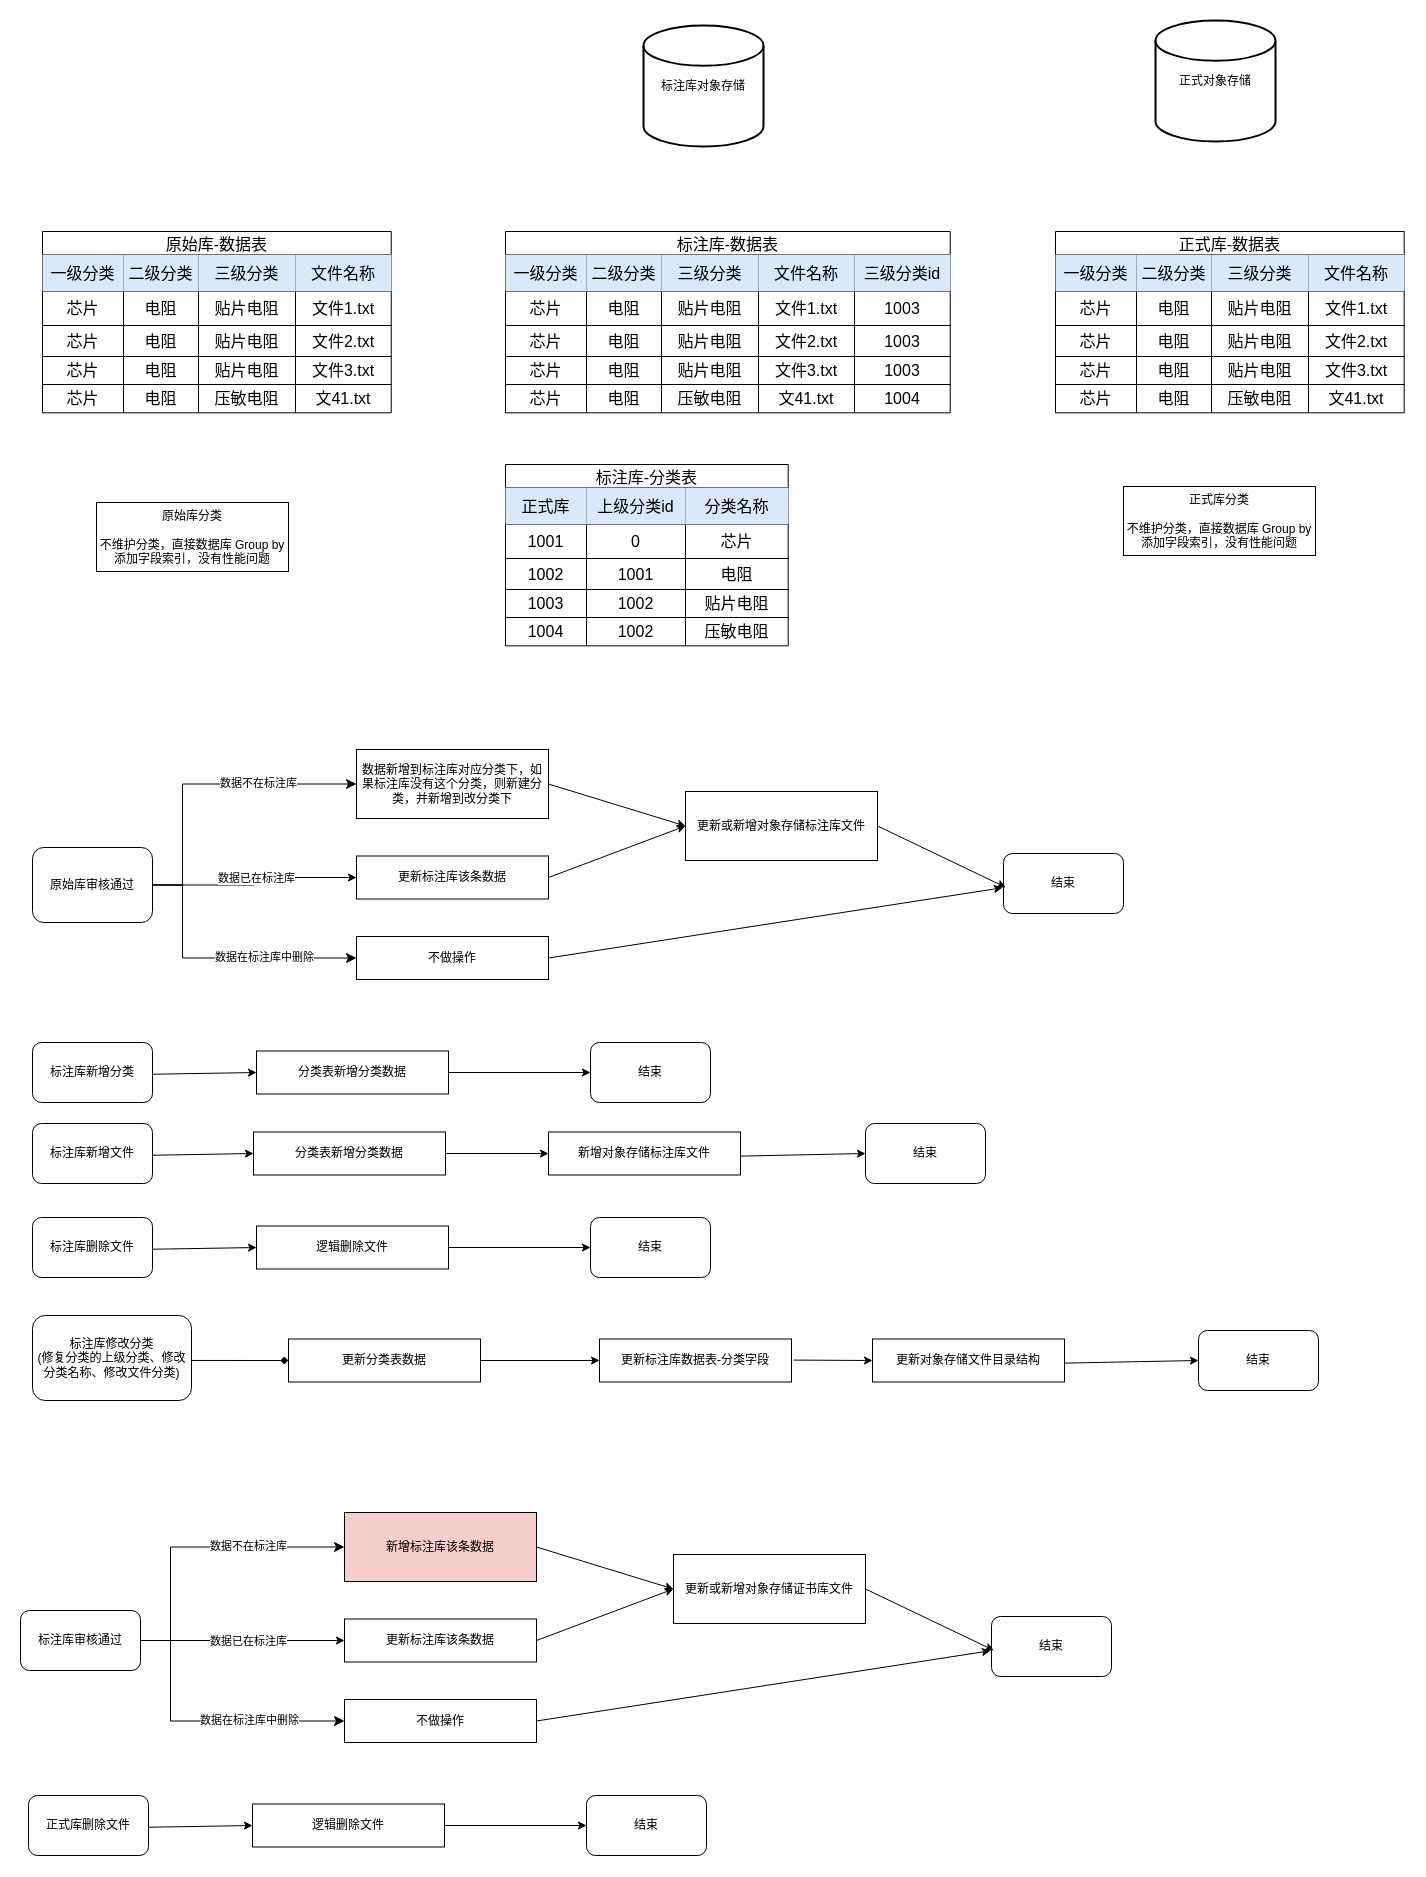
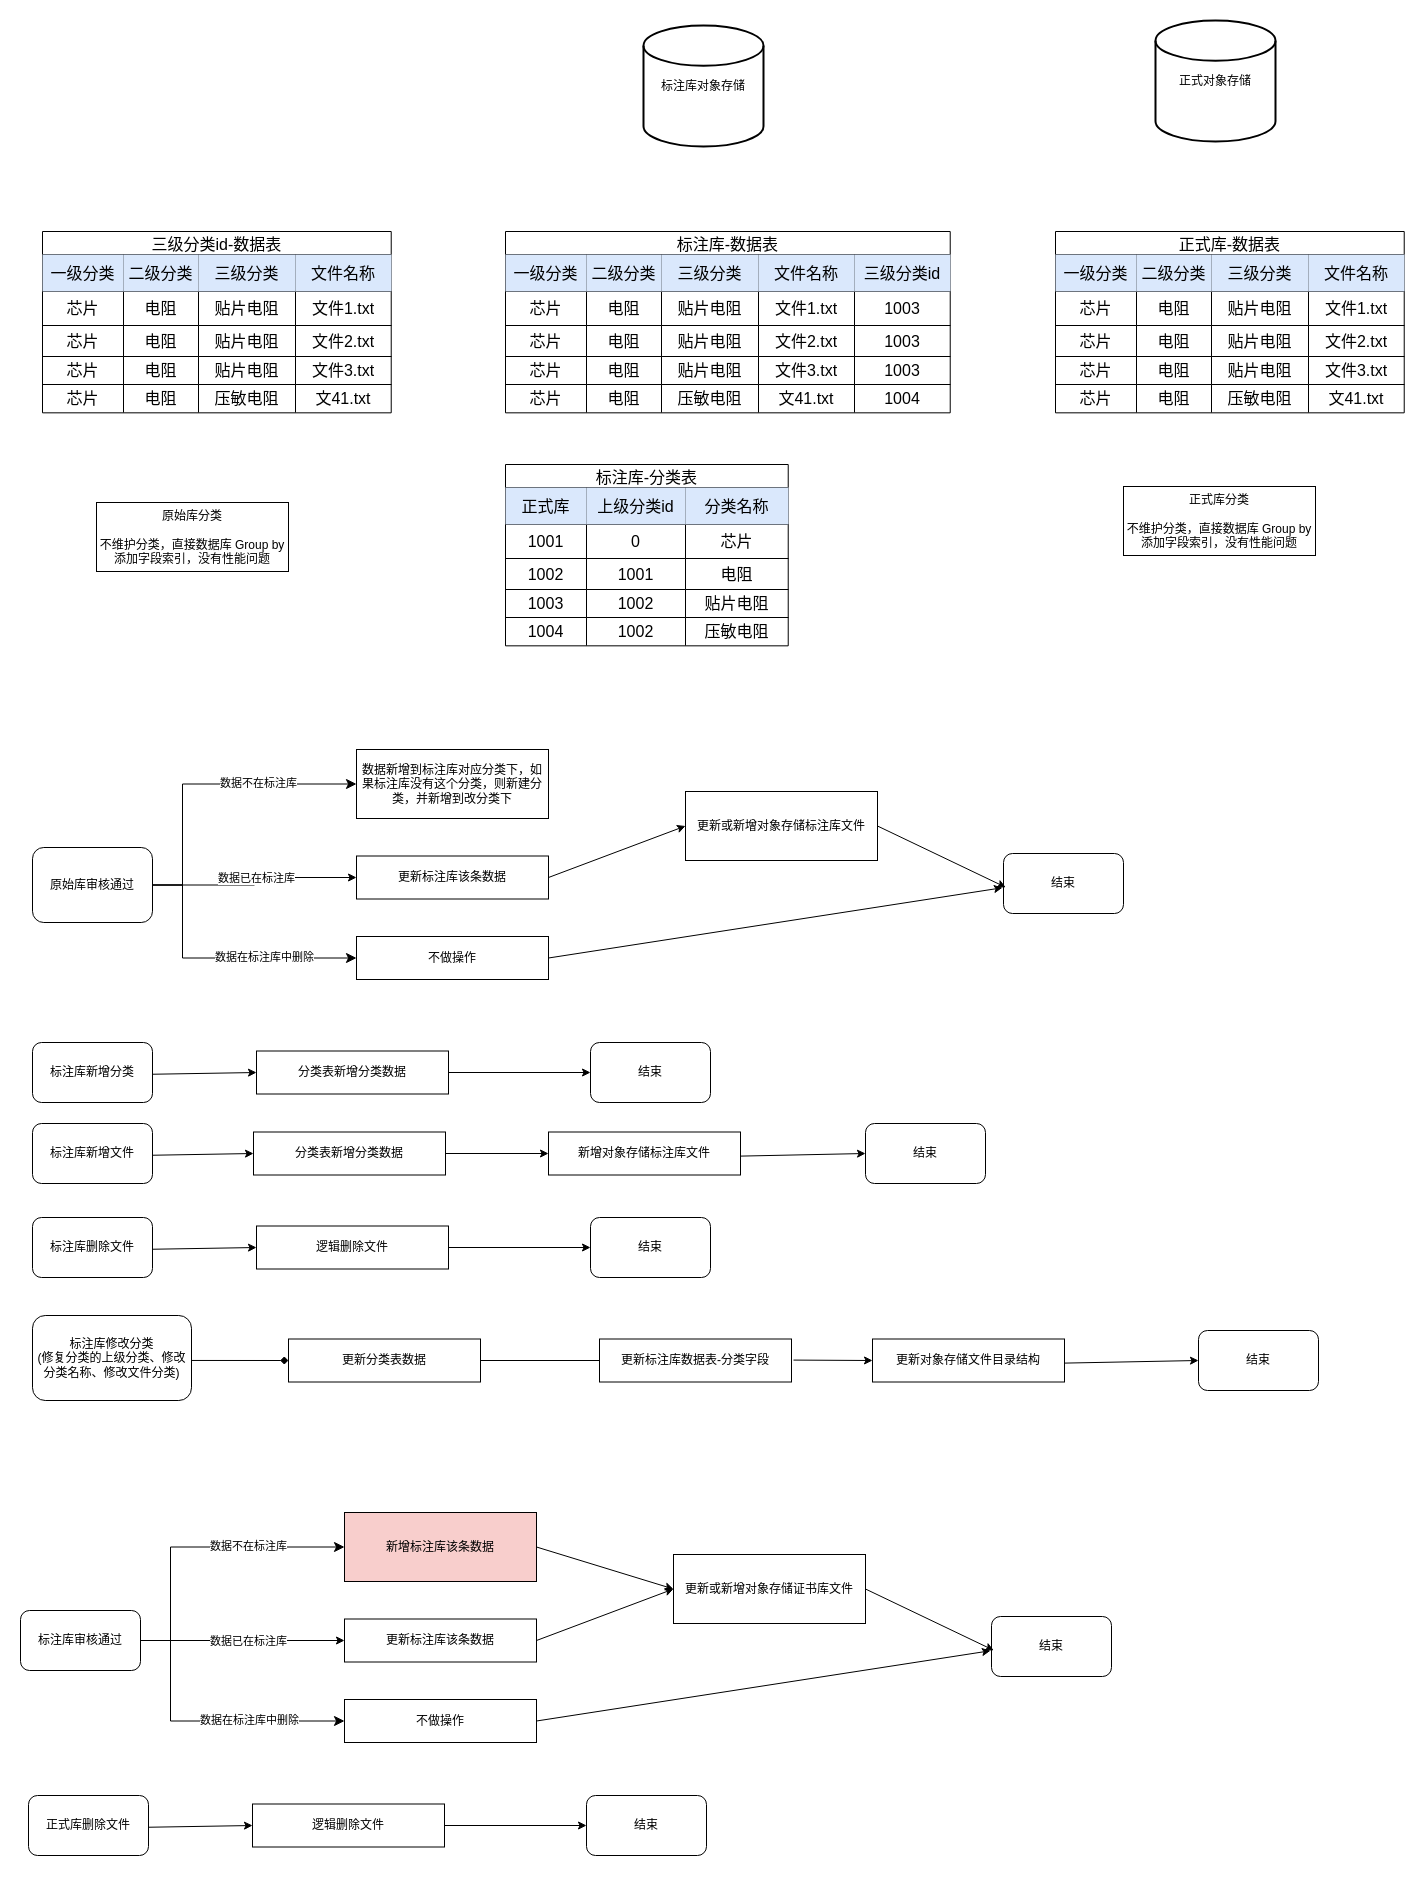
node "原始库-数据表": label "原始库-数据表" -> "三级分类id-数据表"
edge "数据新增到标注库对应分类下，如果标注库没有这个分类，则新建分类，并新增到改分类下" -> "更新或新增对象存储标注库文件": removed
edge "更新分类表数据" -> "更新标注库数据表-分类字段": arrowhead classic -> none
